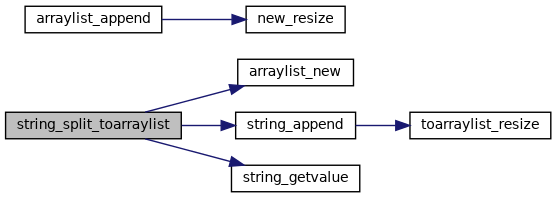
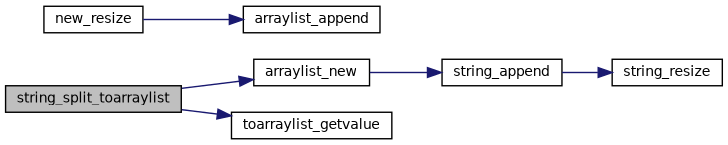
edge "arraylist_append" -> "new_resize": reversed
edge "string_split_toarraylist" -> "string_append": now "arraylist_new" -> "string_append"
node "toarraylist_resize": label "toarraylist_resize" -> "string_resize"
node "string_getvalue": label "string_getvalue" -> "toarraylist_getvalue"
